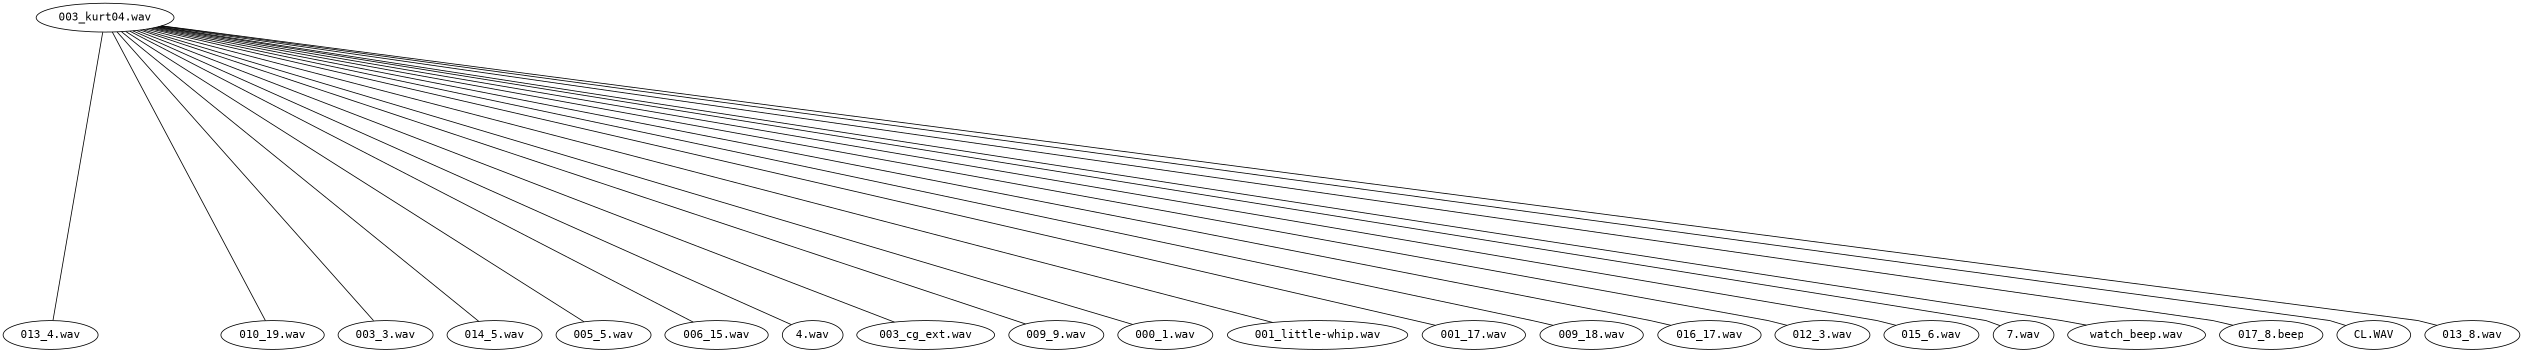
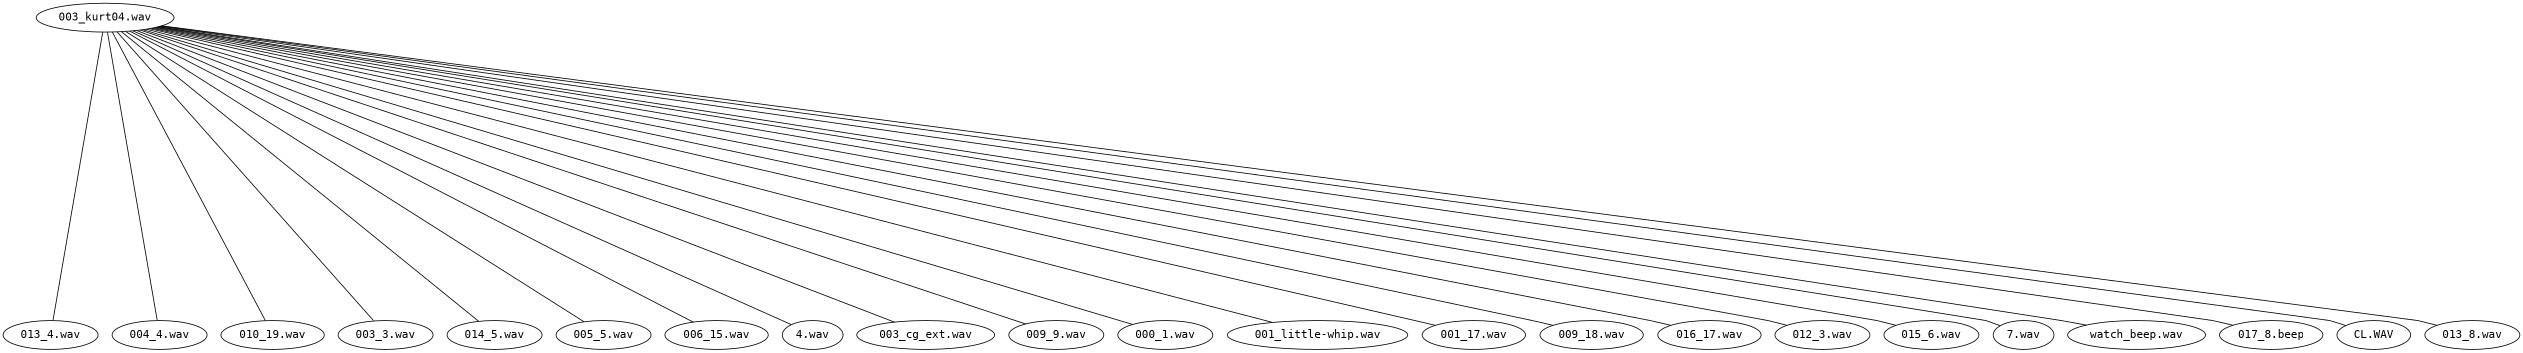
node "004_4.wav": added
